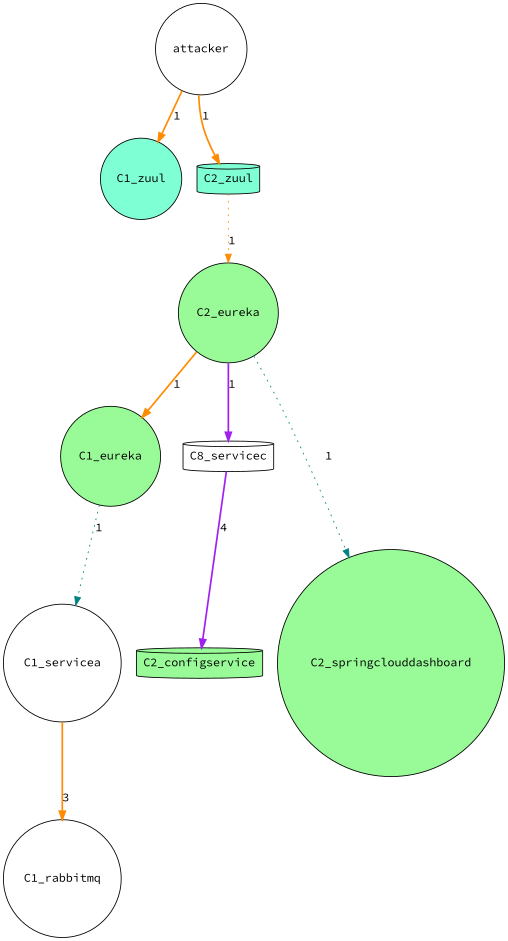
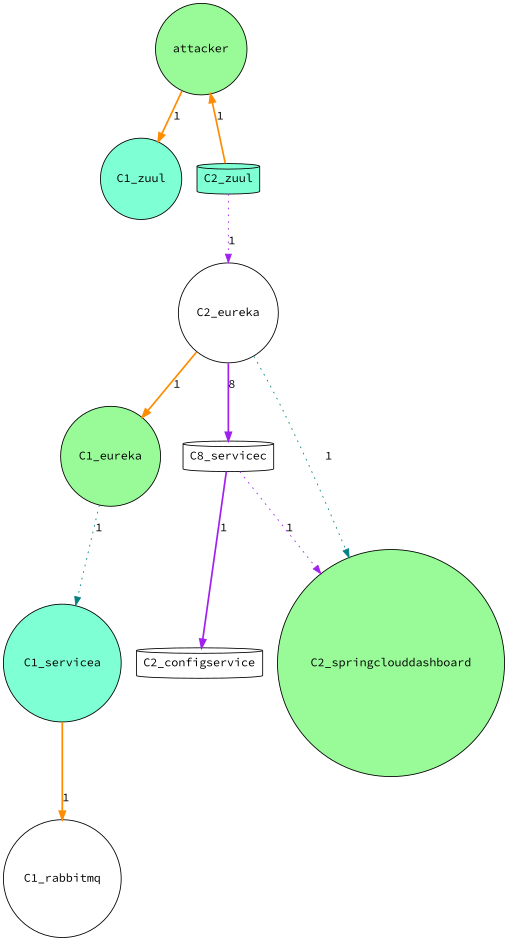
node "attacker": fillcolor white -> palegreen
edge "attacker" -> "C2_zuul": reversed
edge "C2_zuul" -> "C2_eureka": color darkorange -> purple
node "C2_eureka": fillcolor palegreen -> white
edge "C2_eureka" -> "C8_servicec": label "1" -> "8"
edge "C8_servicec" -> "C2_springclouddashboard": added, label "1"
edge "C8_servicec" -> "C2_configservice": label "4" -> "1"
node "C1_servicea": fillcolor white -> aquamarine
node "C2_configservice": fillcolor palegreen -> white
edge "C1_servicea" -> "C1_rabbitmq": label "3" -> "1"
